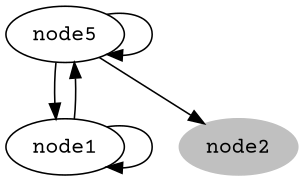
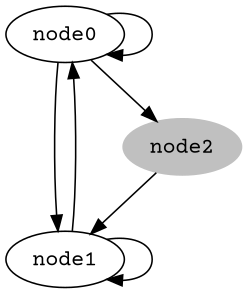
node "node5": label "node5" -> "node0"
edge "node2" -> "node1": added
